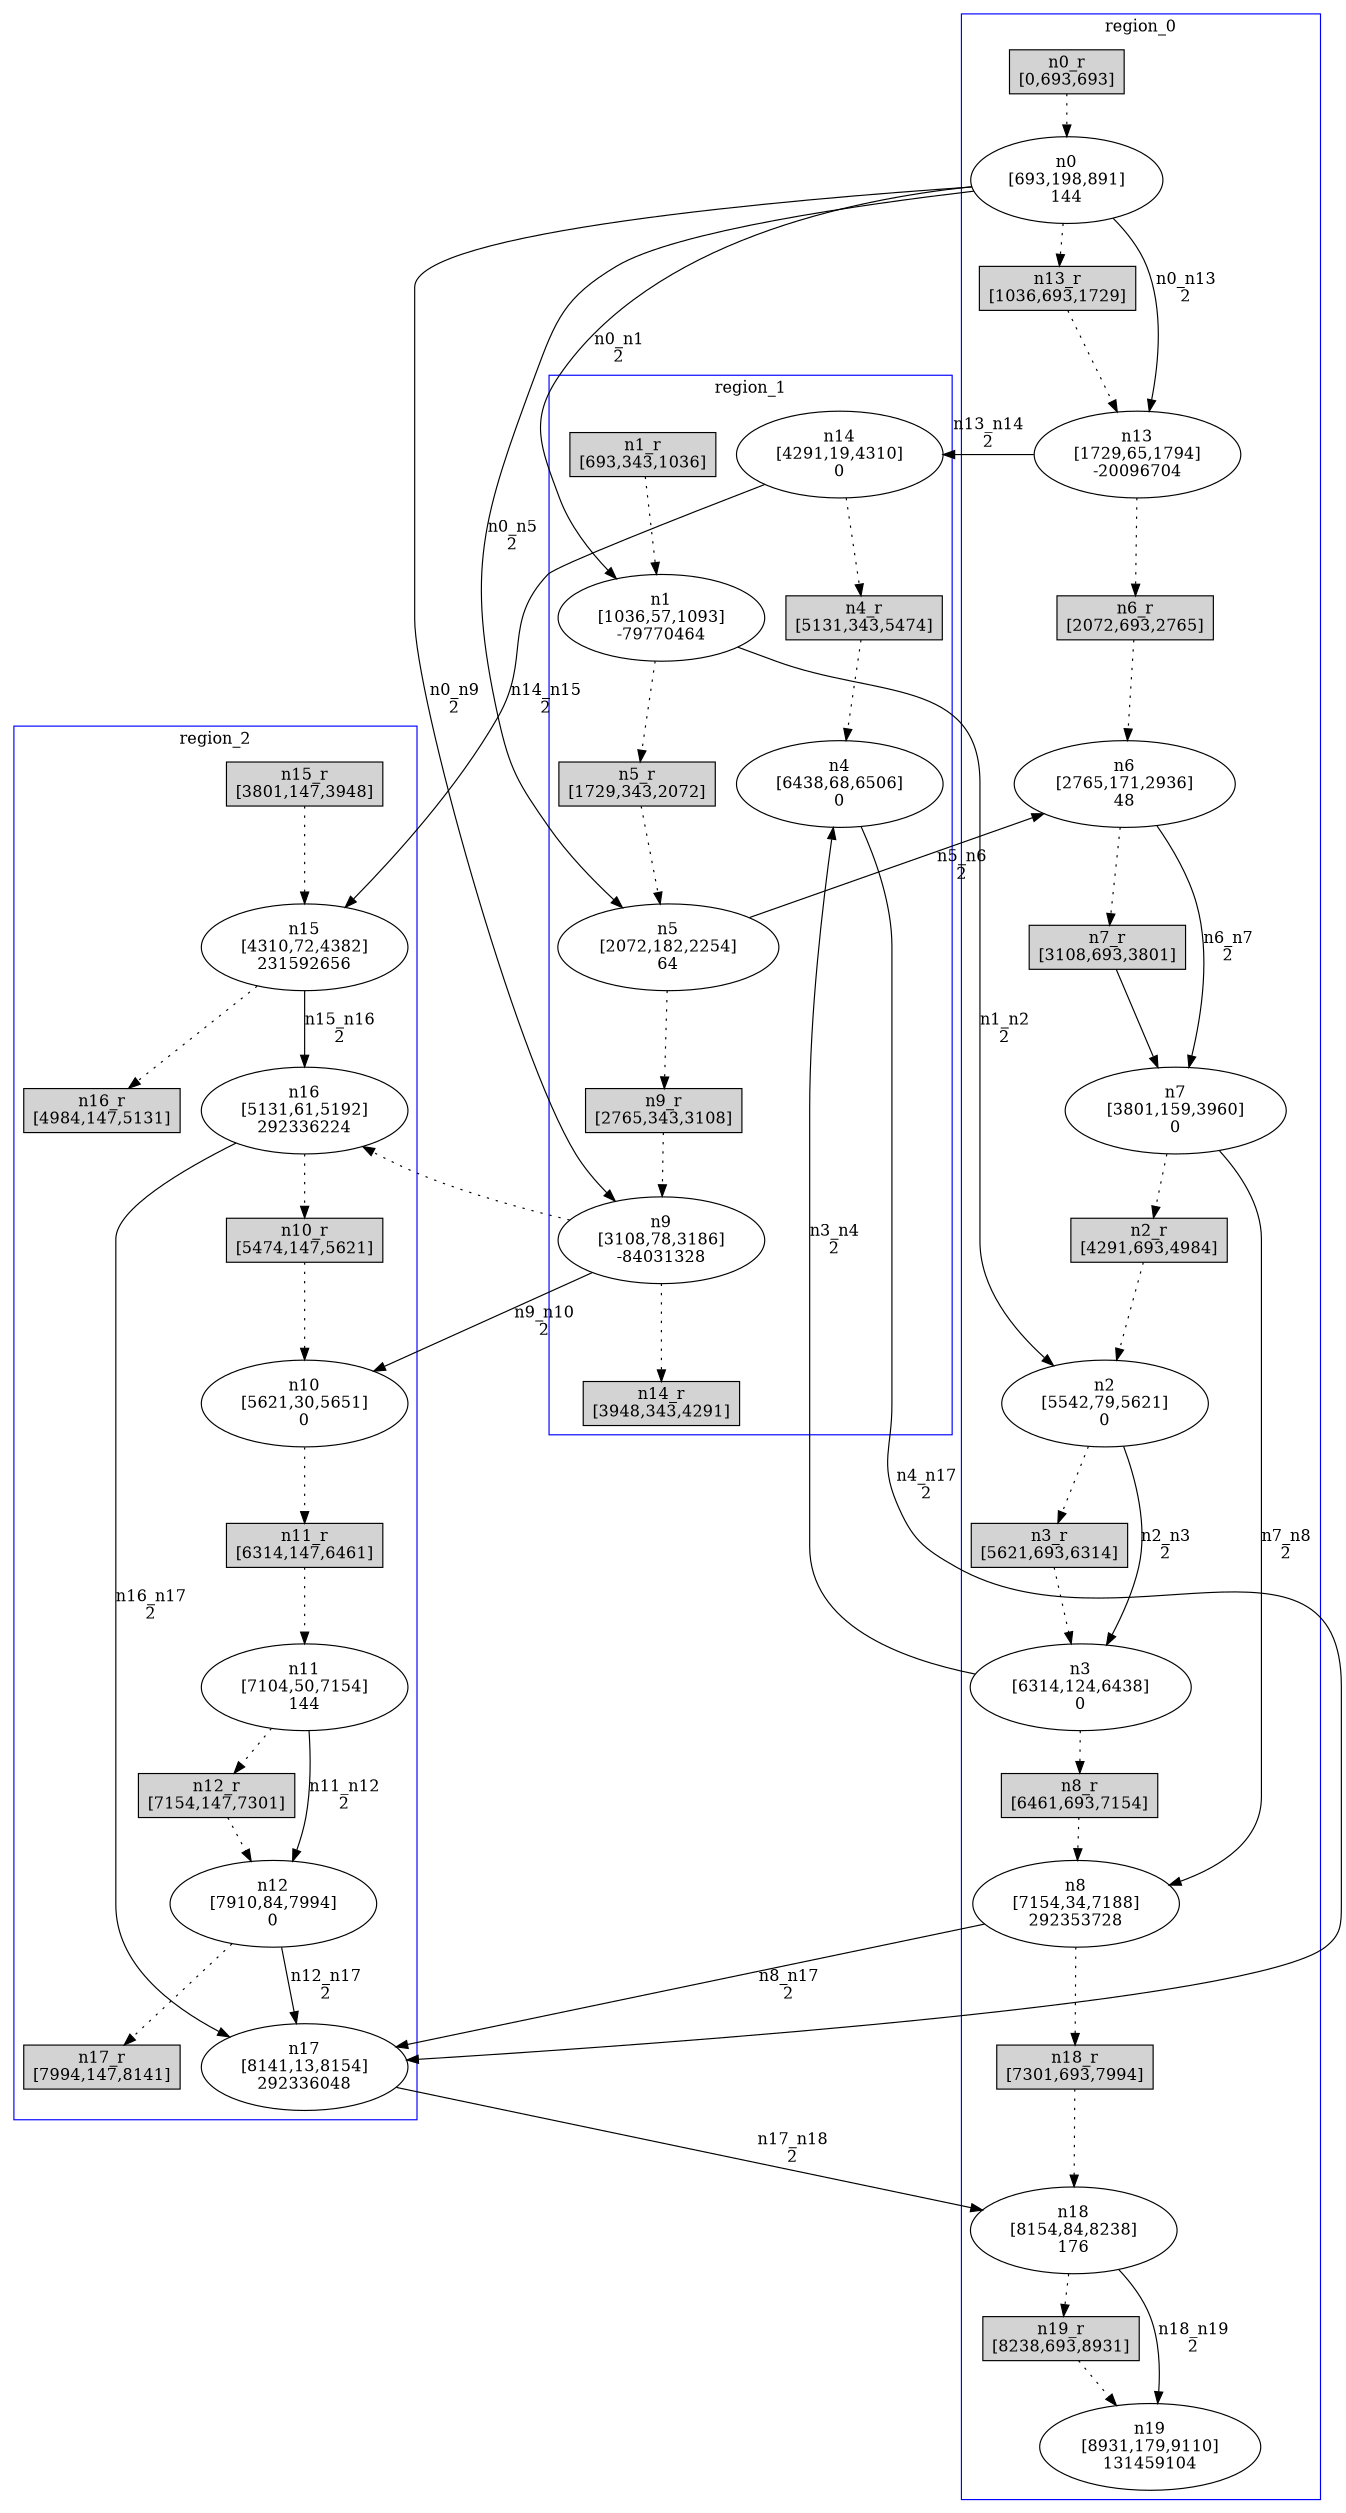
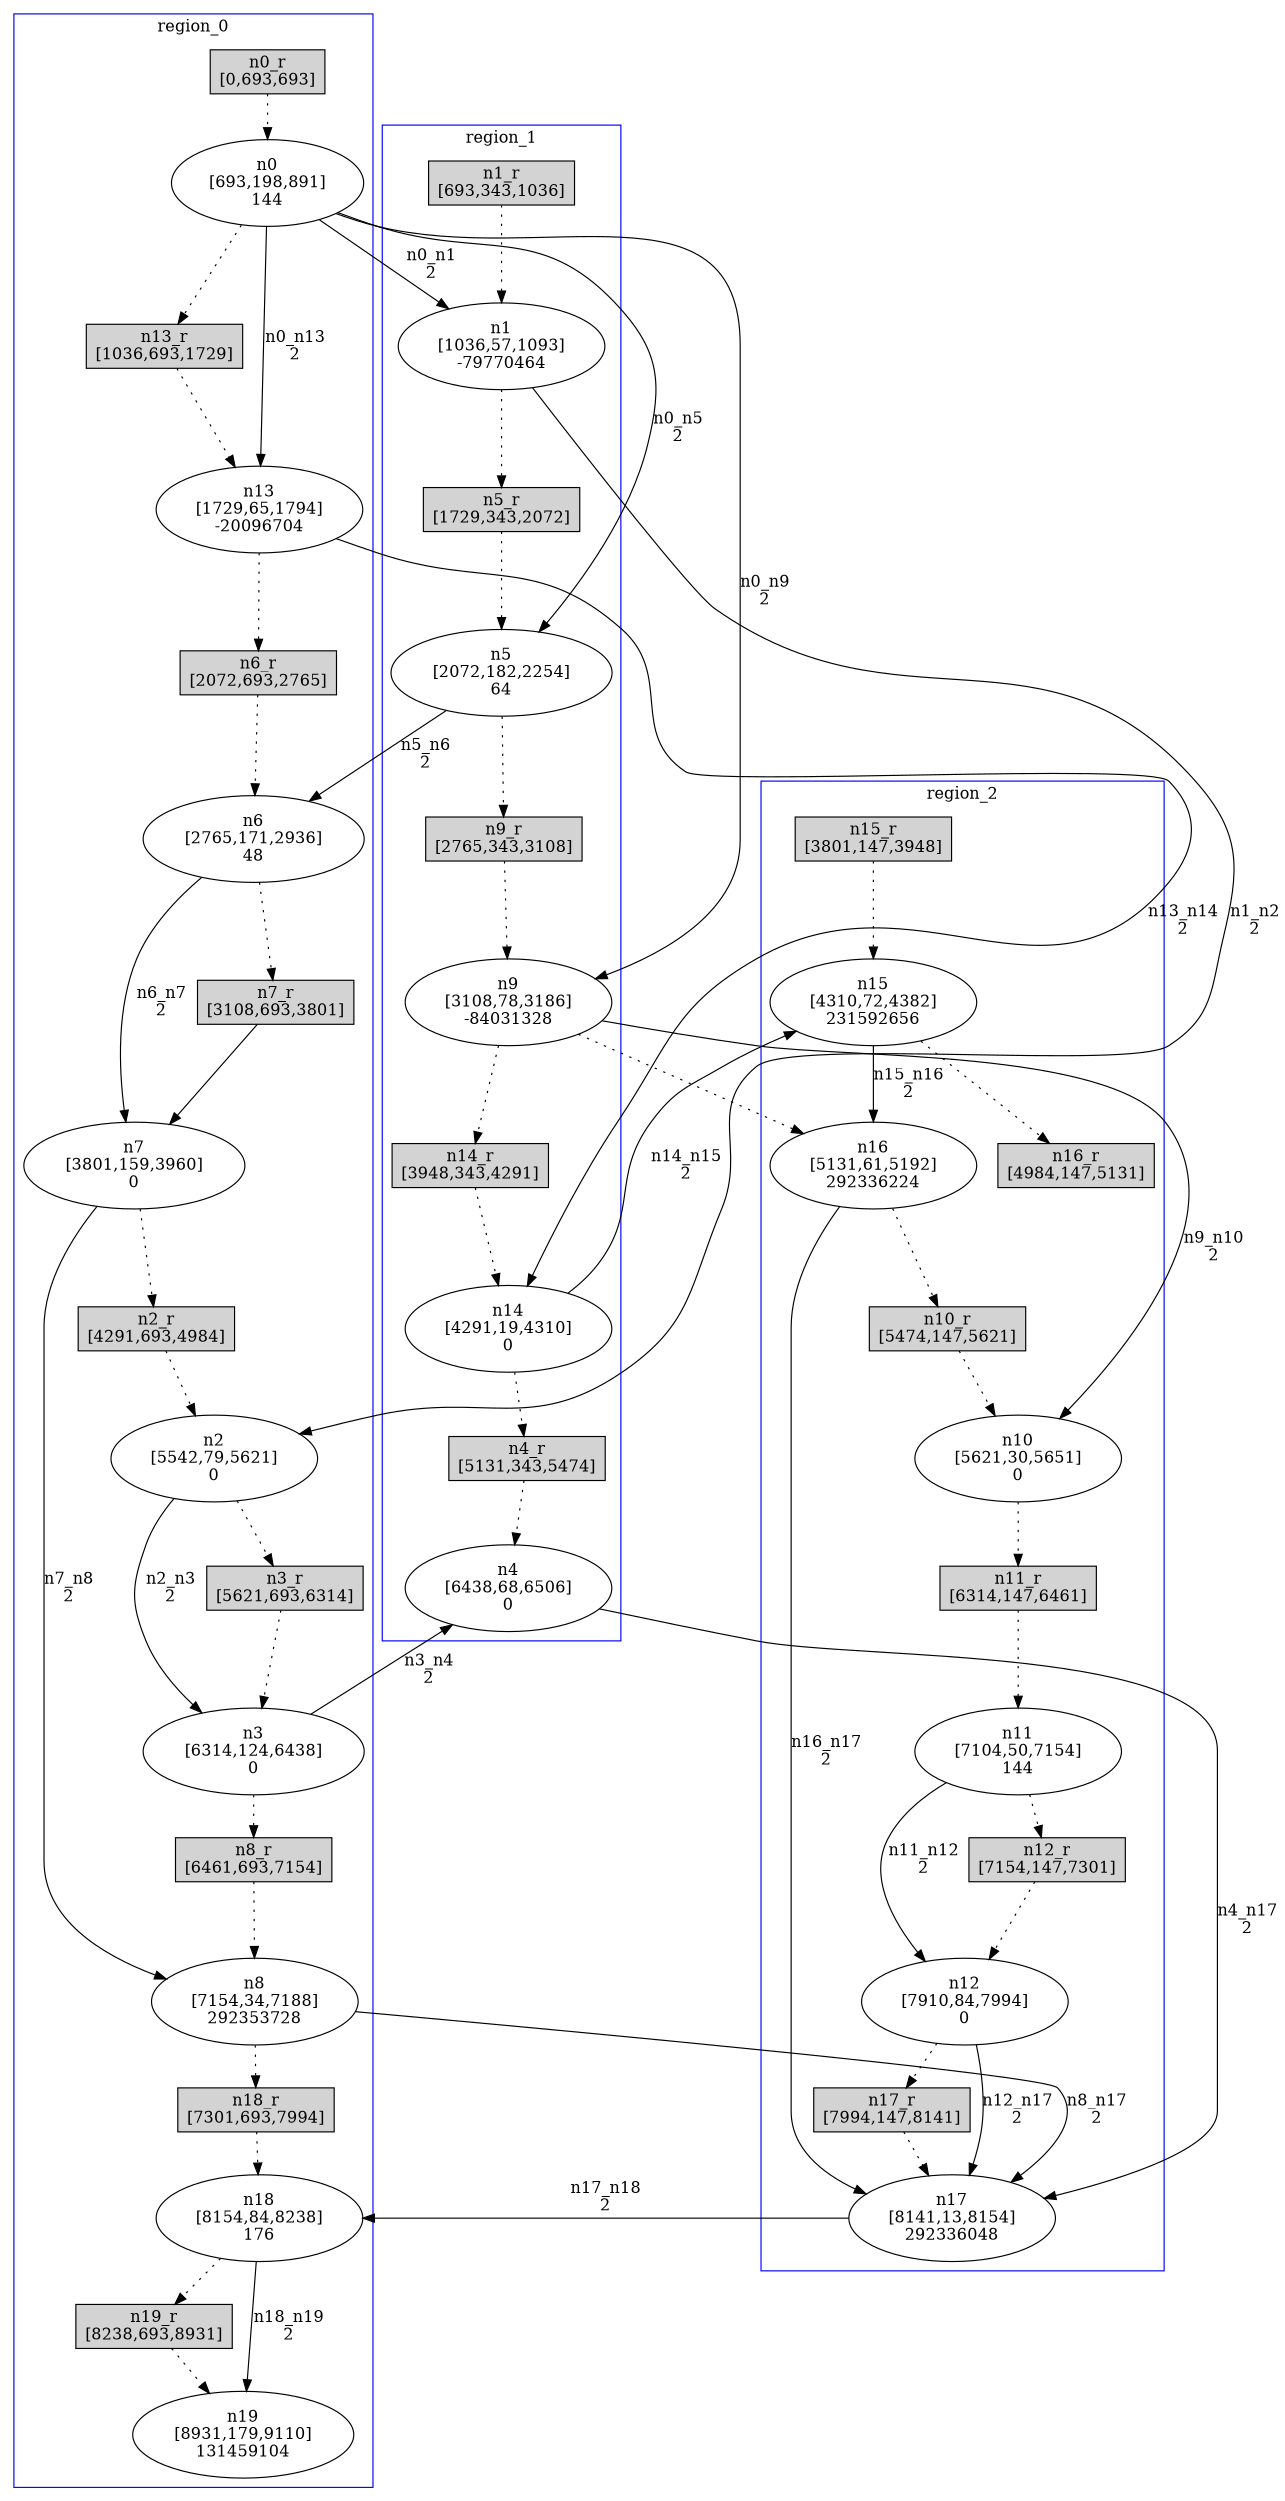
edge "n14_r [3948,343,4291]" -> "n14 [4291,19,4310] 0": added
edge "n17_r [7994,147,8141]" -> "n17 [8141,13,8154] 292336048": added
